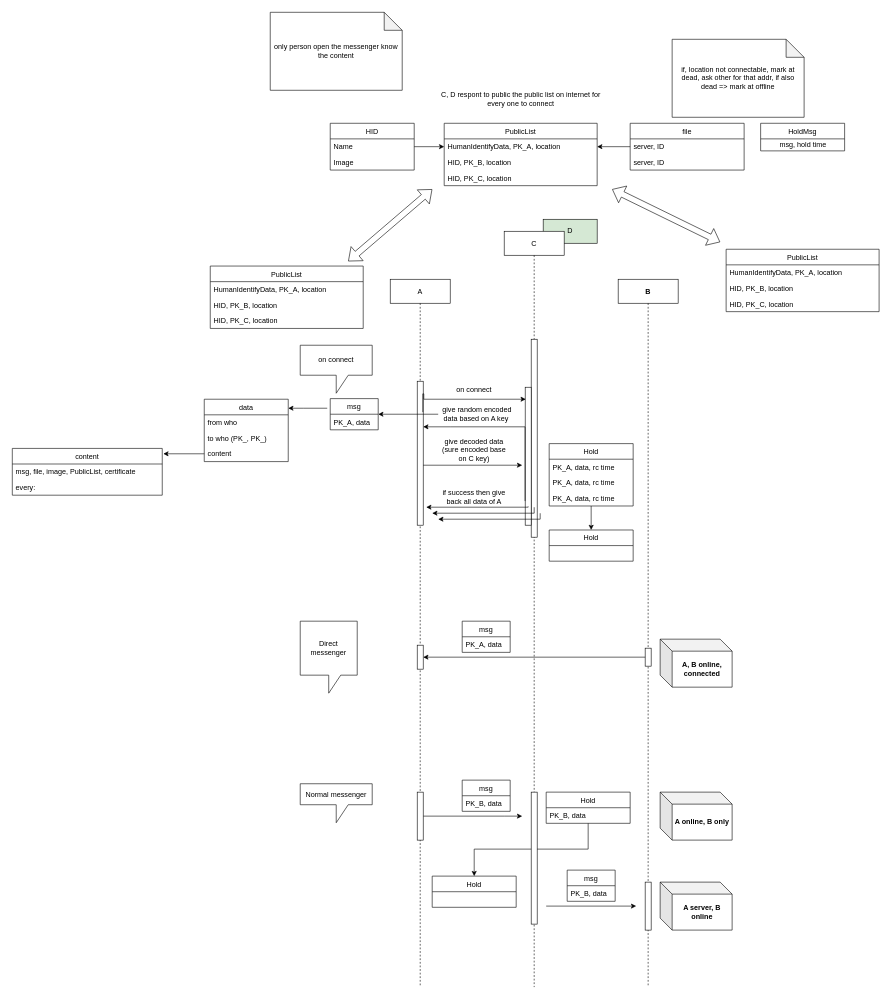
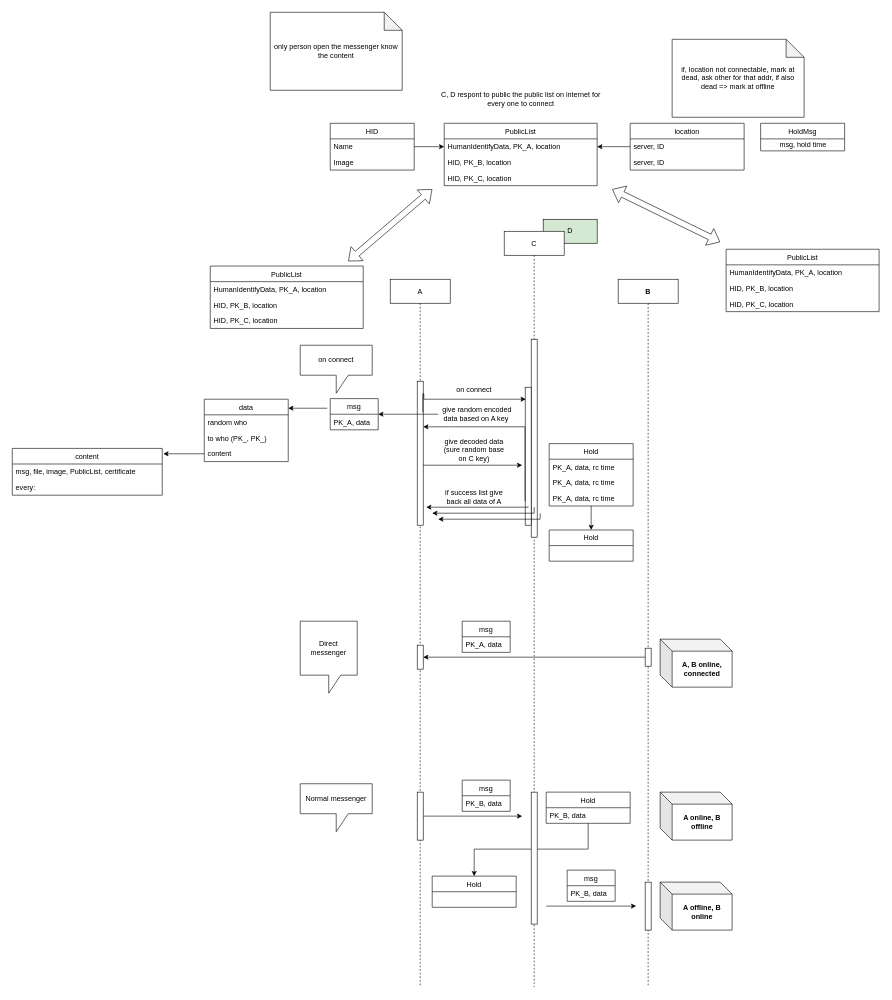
node "file": label "file" -> "location"
node "from who": label "from who" -> "random who"
node "give decoded data (sure encoded base on C key)": label "give decoded data (sure encoded base on C key)" -> "give decoded data (sure random base on C key)"
node "if success then give back all data of A": label "if success then give back all data of A" -> "if success list give back all data of A"
node "Normal messenger": size 72x39 -> 72x48
node "A online, B only": label "A online, B only" -> "A online, B offline"
node "A server, B online": label "A server, B online" -> "A offline, B online"
